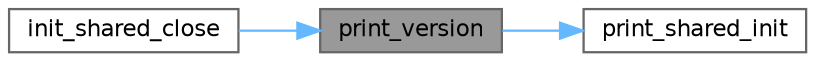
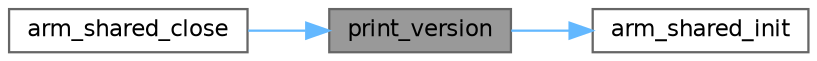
node "init_shared_close": label "init_shared_close" -> "arm_shared_close"
node "print_shared_init": label "print_shared_init" -> "arm_shared_init"
